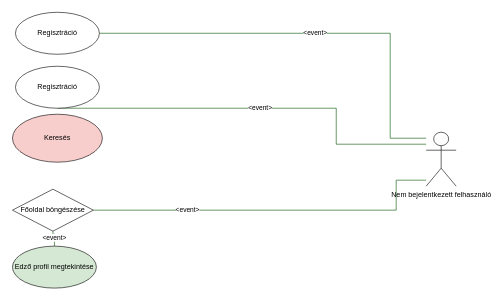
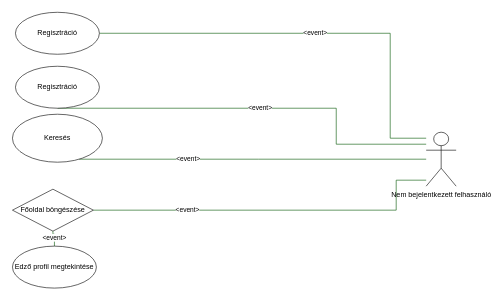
node "Keresés": fillcolor #f8cecc -> #ffffff
edge "Keresés" -- "Nem bejelentkezett felhasználó": added, label "<event>"
node "Edző profil megtekintése": fillcolor #d5e8d4 -> #ffffff
